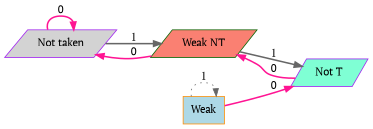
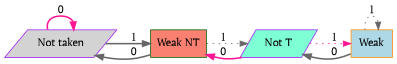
node "Weak NT": shape parallelogram -> box
edge "Not T" -> "Weak": added, label "1"
edge "Weak NT" -> "Not T": style bold -> dotted
edge "Weak NT" -> "Not taken": color deeppink -> gray40
edge "Weak" -> "Not T": color deeppink -> gray40
